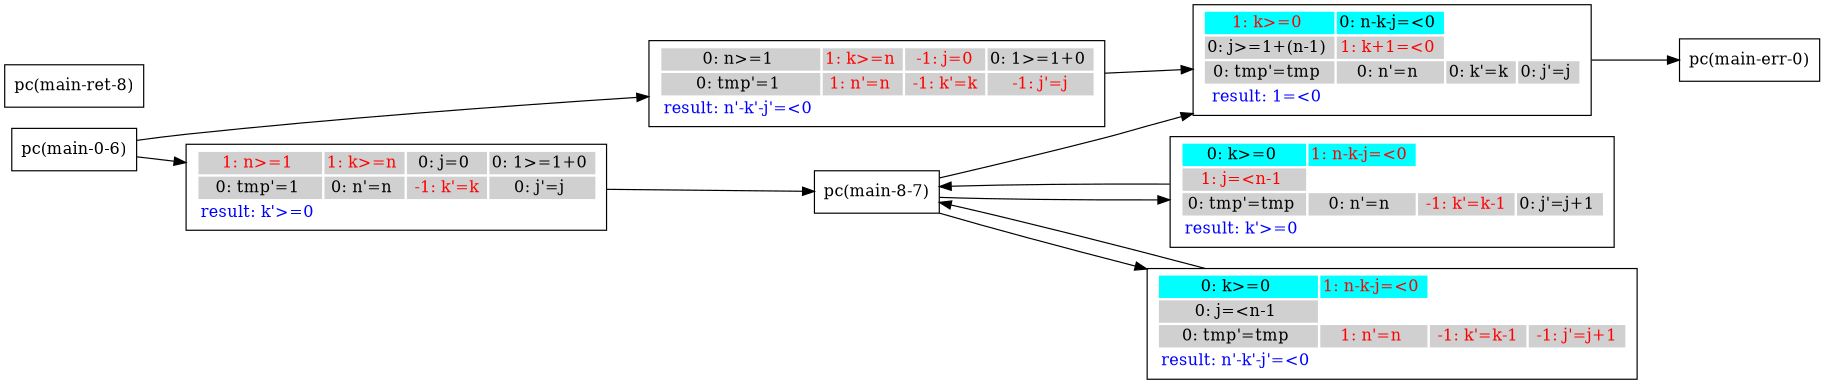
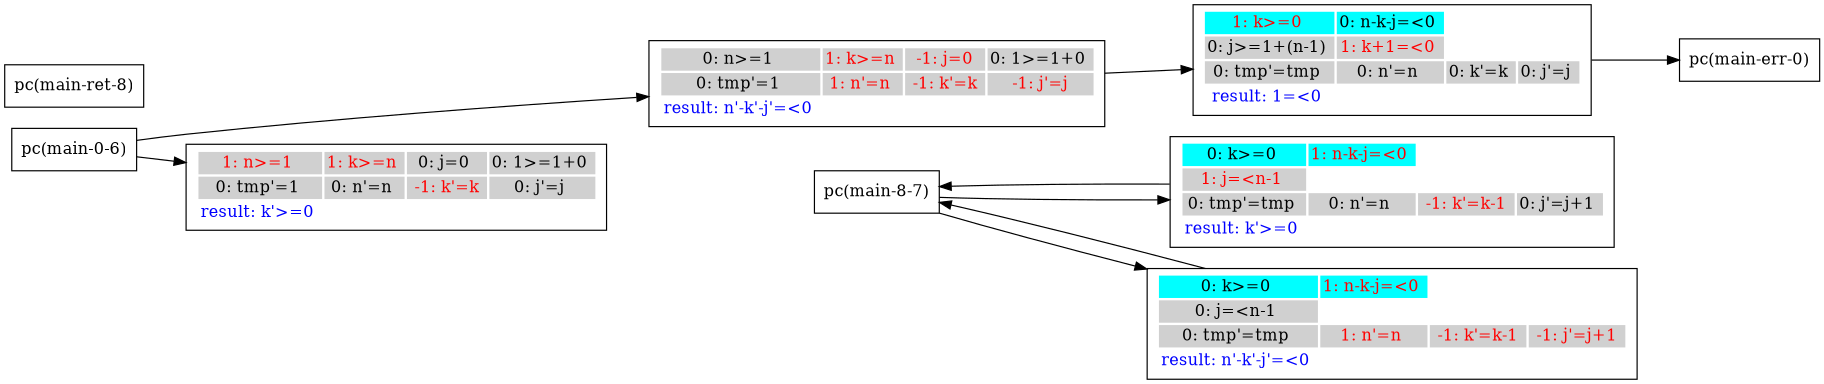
edge "pc(main-8-7)" -> "1: k>=0": removed
edge "1: n>=1" -> "pc(main-8-7)": removed
